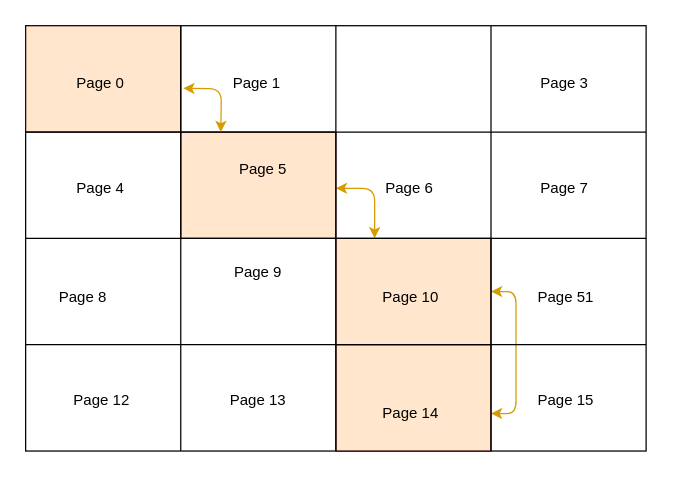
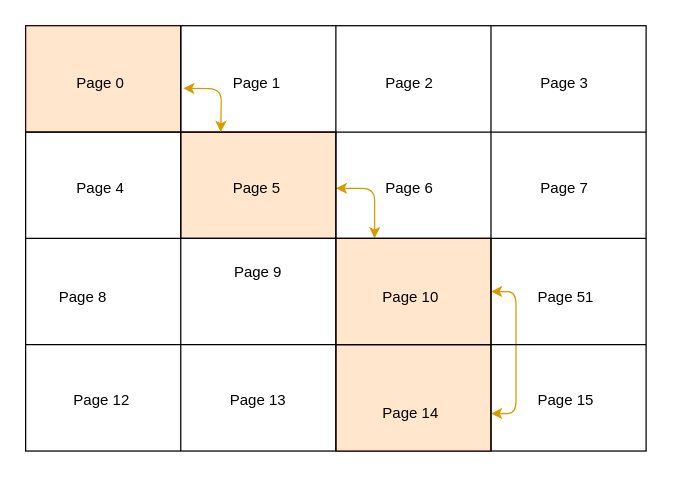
node "Page 2": added
node "Page 5": moved (263, 169) -> (257, 188)
